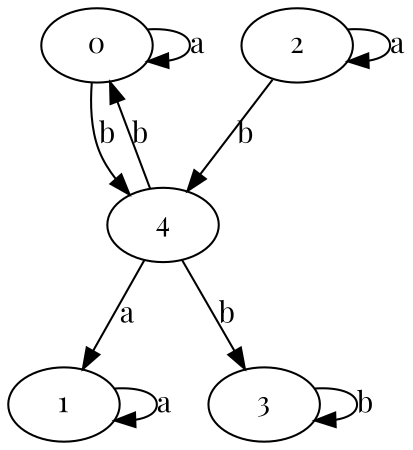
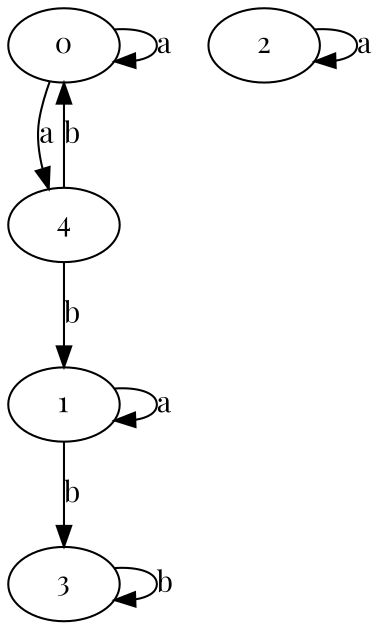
edge "2" -> "4": removed, label "b"
edge "0" -> "4": label "b" -> "a"
edge "4" -> "3": now "1" -> "3"
edge "4" -> "1": label "a" -> "b"
